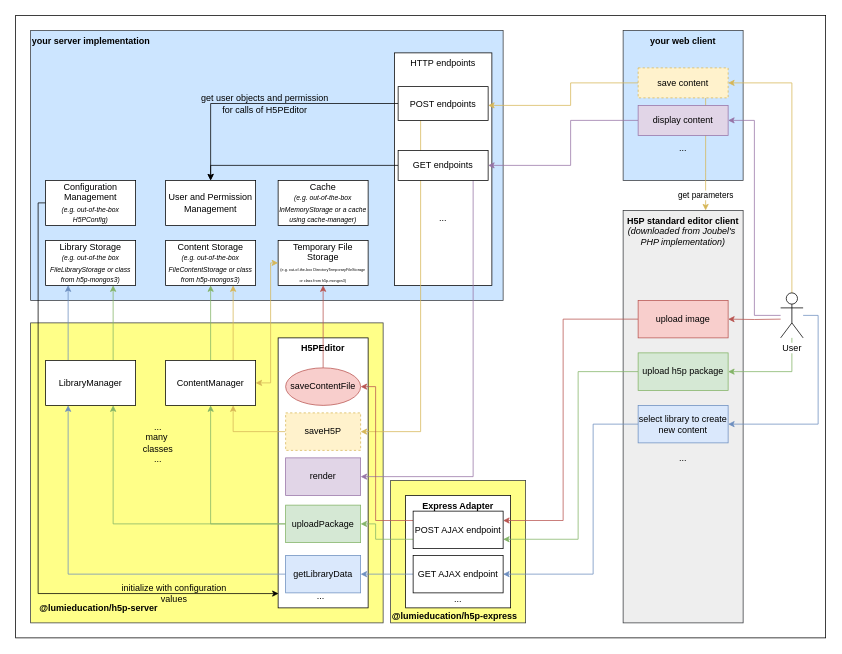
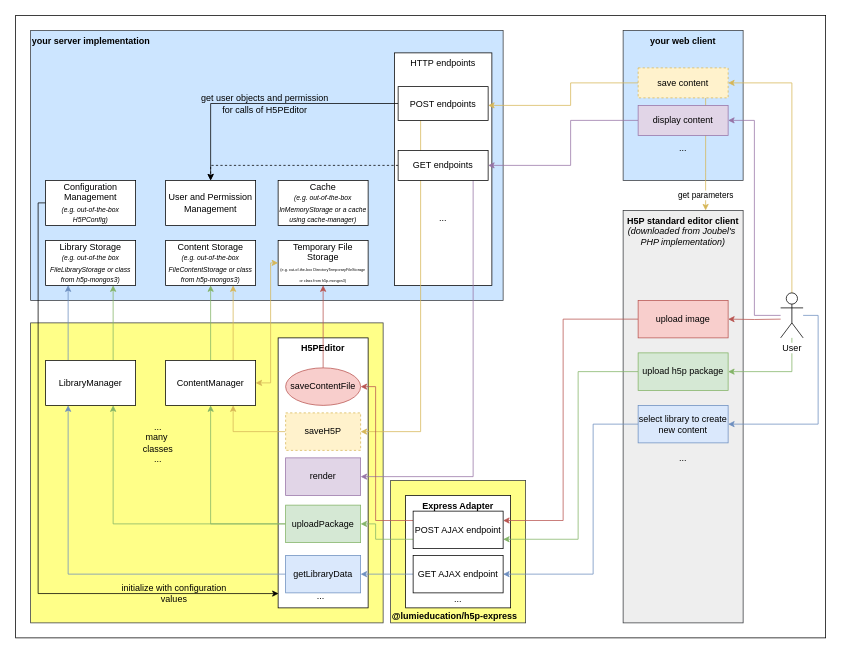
edge "GET endpoints" -> "User and Permission Management": style solid -> dashed
node "@lumieducation/h5p-server": removed
